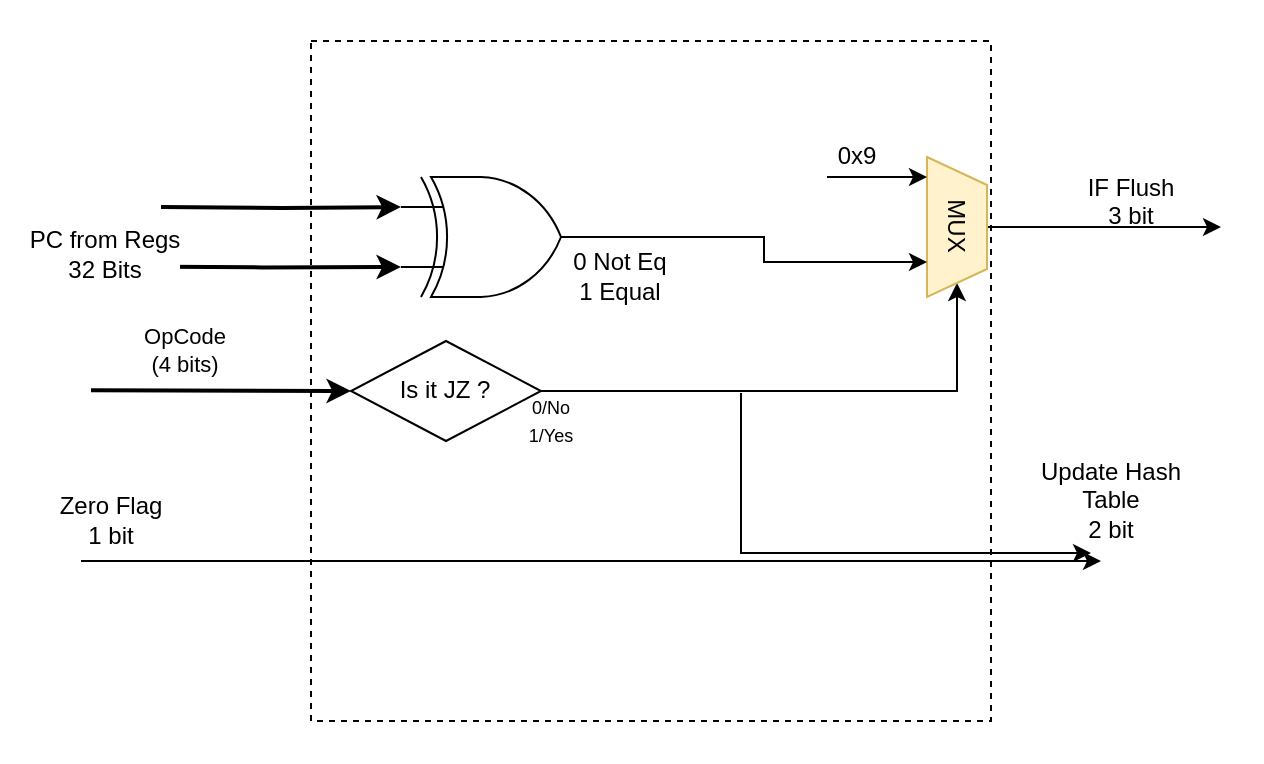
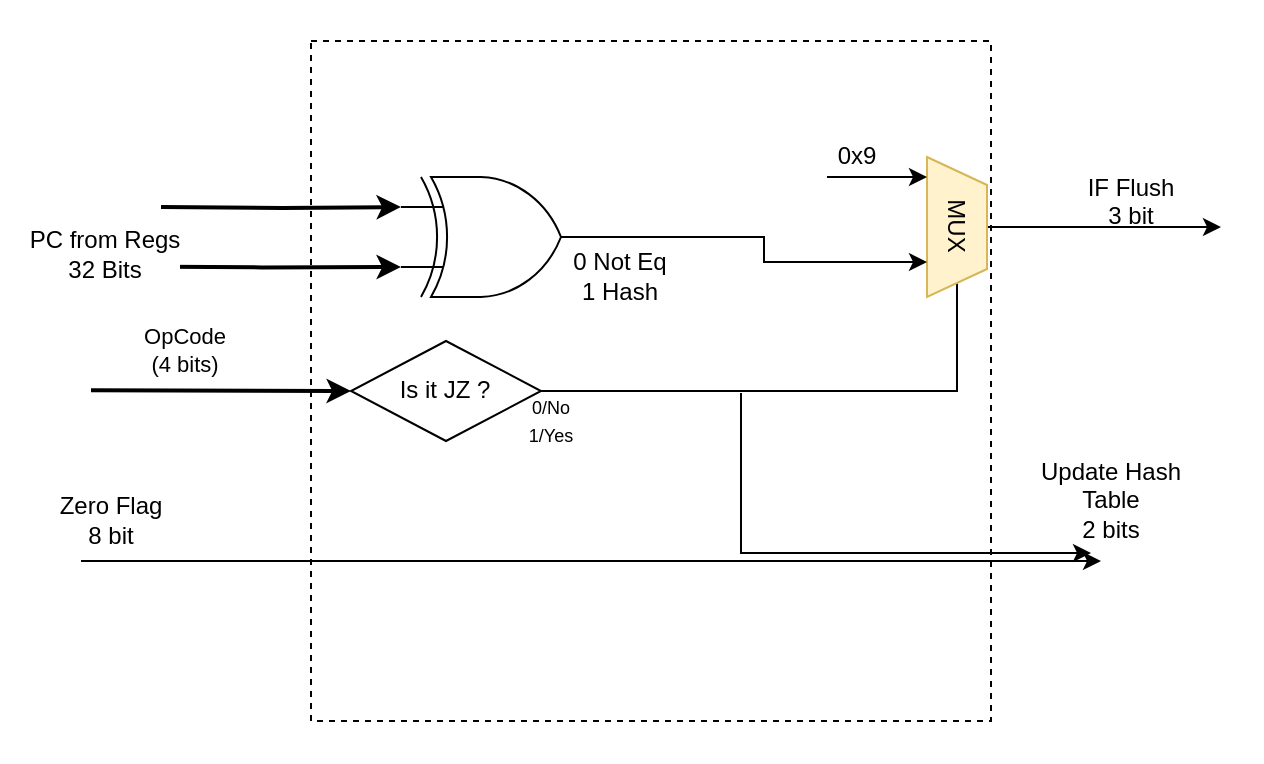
node "0 Not Eq 1 Equal": label "0 Not Eq 1 Equal" -> "0 Not Eq 1 Hash"
edge "Is it JZ ?" -> "MUX": arrowhead classic -> none
node "Update Hash Table 2 bit": label "Update Hash Table 2 bit" -> "Update Hash Table 2 bits"
node "Zero Flag 1 bit": label "Zero Flag 1 bit" -> "Zero Flag 8 bit"
